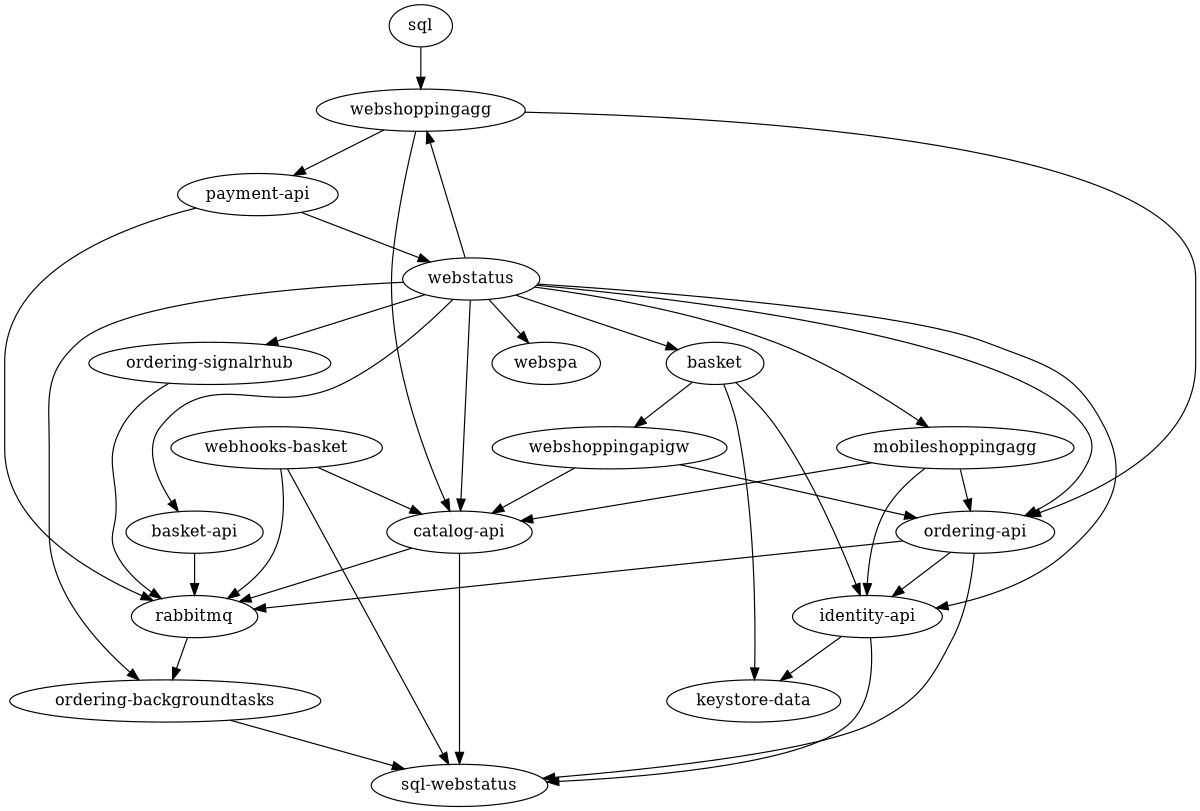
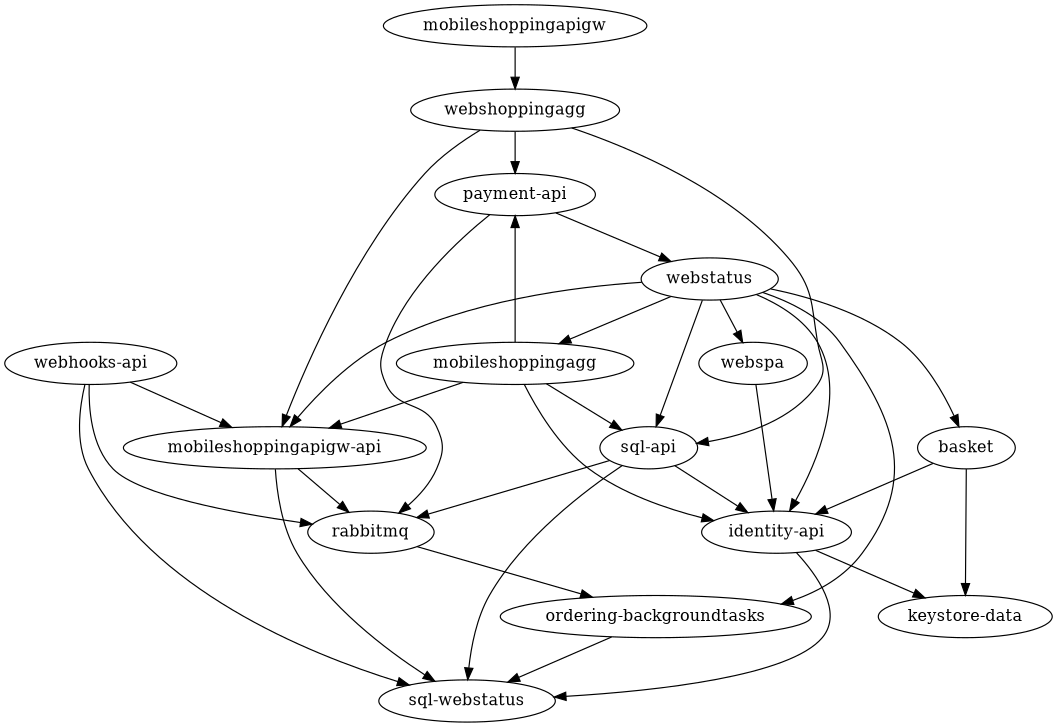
node "sql": label "sql" -> "mobileshoppingapigw"
edge "webstatus" -> "webshoppingagg": removed
edge "mobileshoppingagg" -> "payment-api": added
node "ordering-signalrhub": removed
edge "webspa" -> "identity-api": added
node "webhooks-basket": label "webhooks-basket" -> "webhooks-api"
node "webshoppingapigw": removed
node "basket-api": removed
node "catalog-api": label "catalog-api" -> "mobileshoppingapigw-api"
node "ordering-api": label "ordering-api" -> "sql-api"
